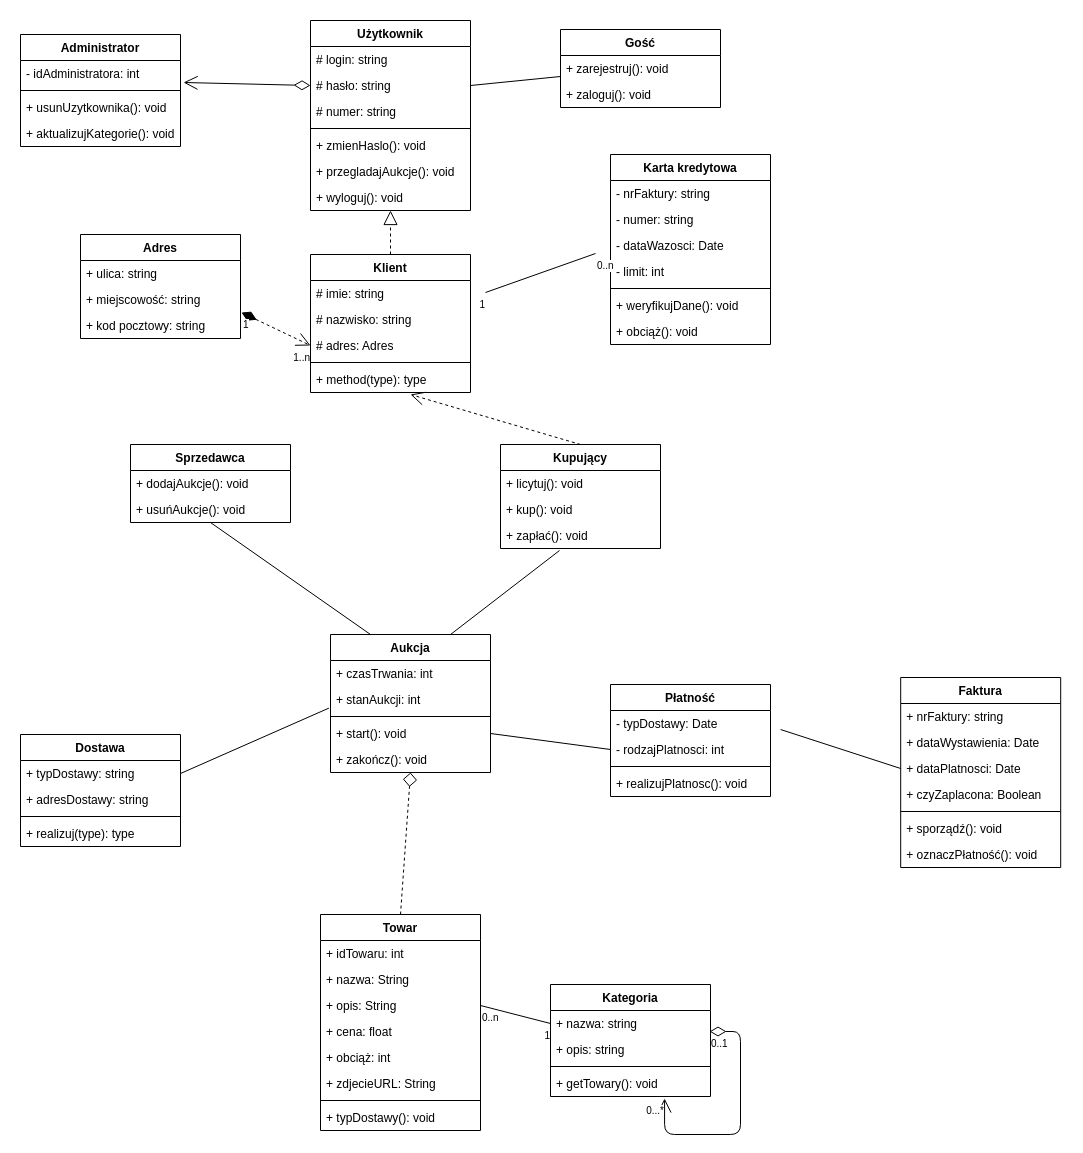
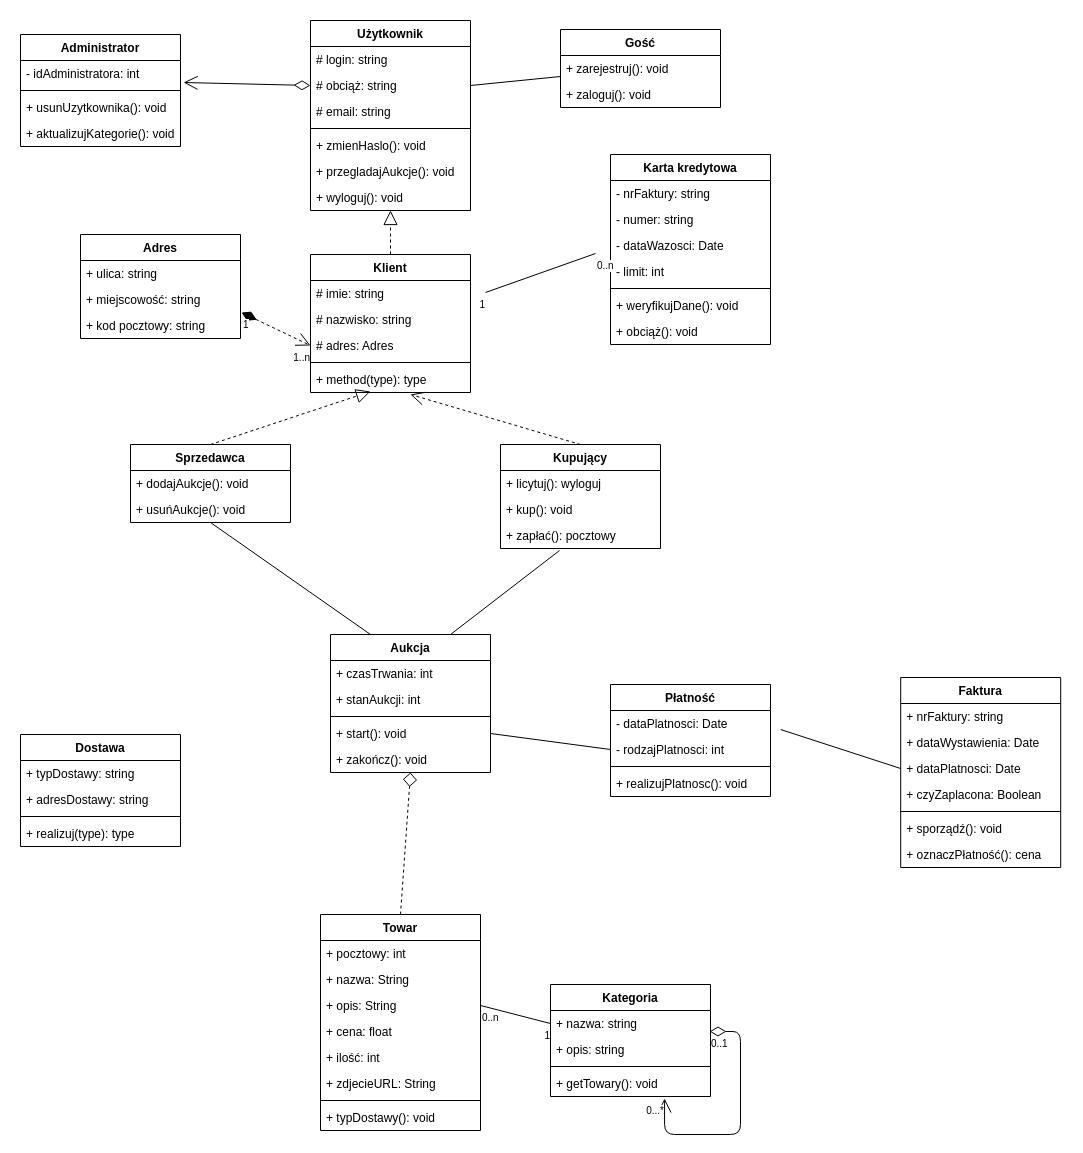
node "# hasło: string": label "# hasło: string" -> "# obciąż: string"
node "# numer: string": label "# numer: string" -> "# email: string"
edge "Sprzedawca" -> "+ method(type): type": added
node "+ licytuj(): void": label "+ licytuj(): void" -> "+ licytuj(): wyloguj"
node "+ zapłać(): void": label "+ zapłać(): void" -> "+ zapłać(): pocztowy"
node "- typDostawy: Date": label "- typDostawy: Date" -> "- dataPlatnosci: Date"
edge "+ stanAukcji: int" -- "+ typDostawy: string": removed
node "+ oznaczPłatność(): void": label "+ oznaczPłatność(): void" -> "+ oznaczPłatność(): cena"
node "+ idTowaru: int": label "+ idTowaru: int" -> "+ pocztowy: int"
node "+ obciąż: int": label "+ obciąż: int" -> "+ ilość: int"
